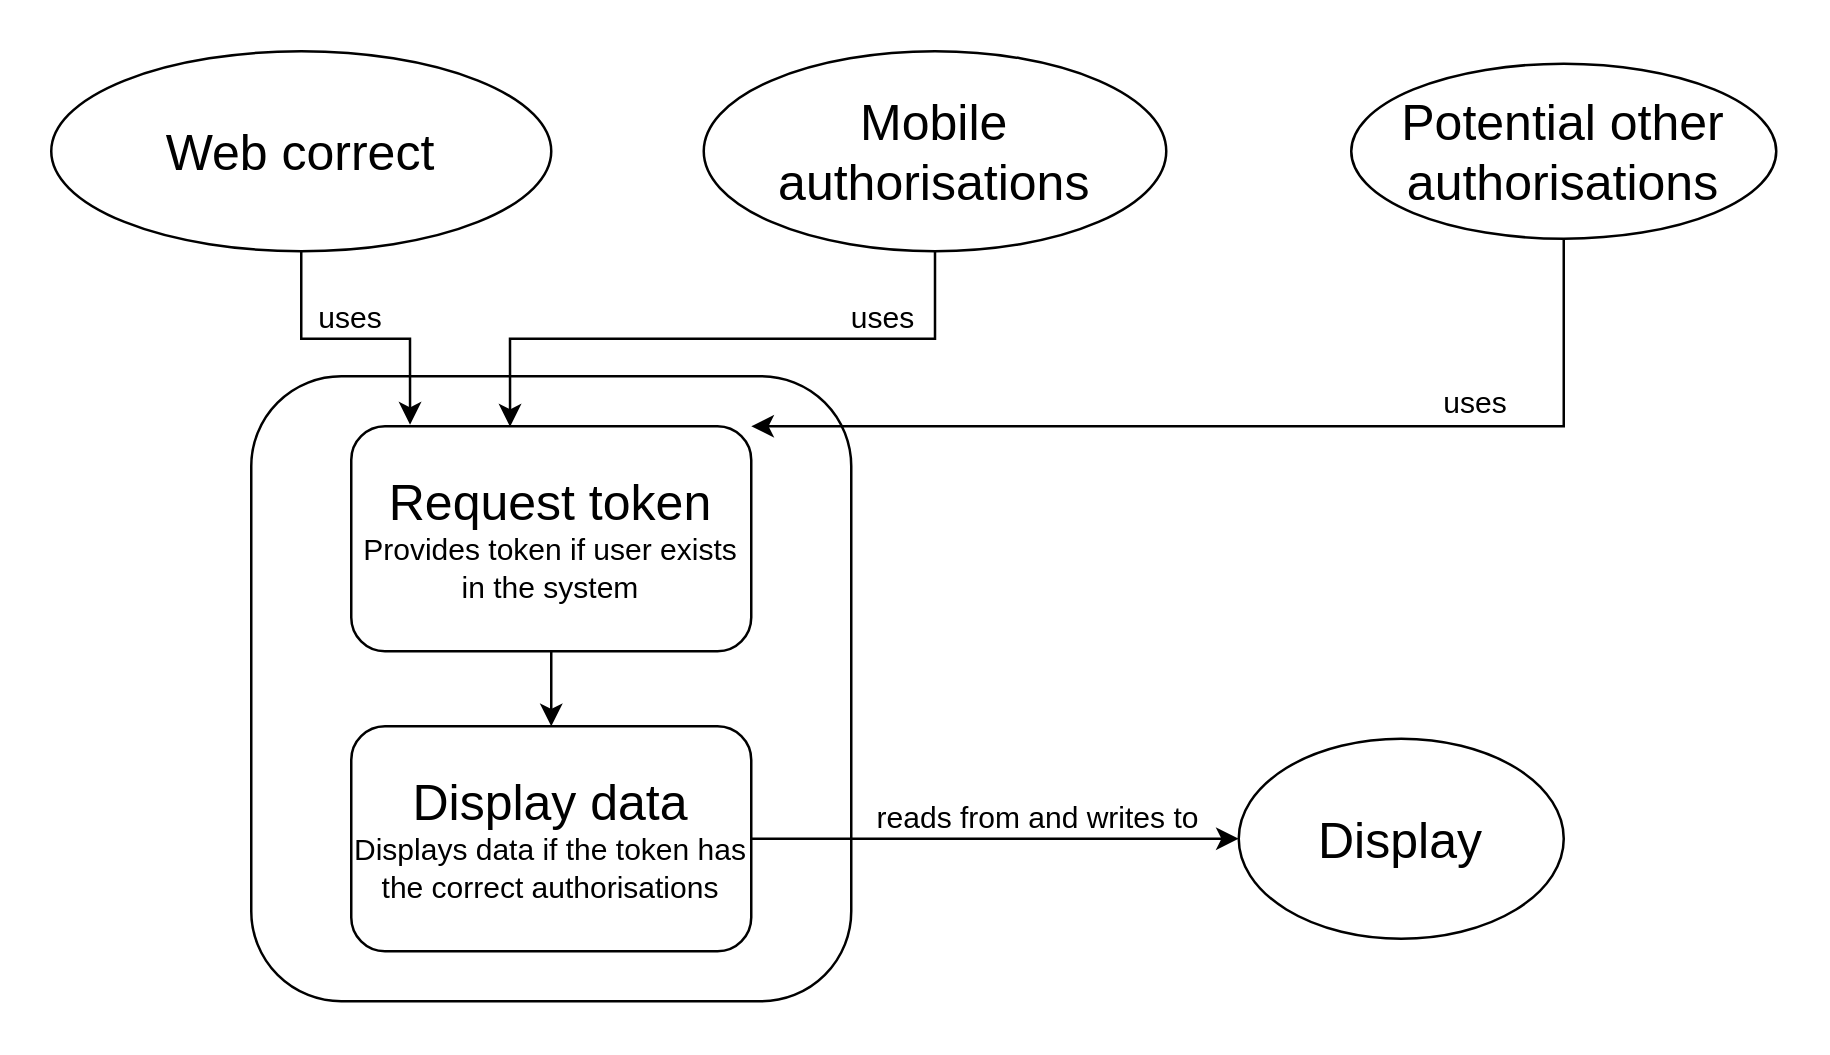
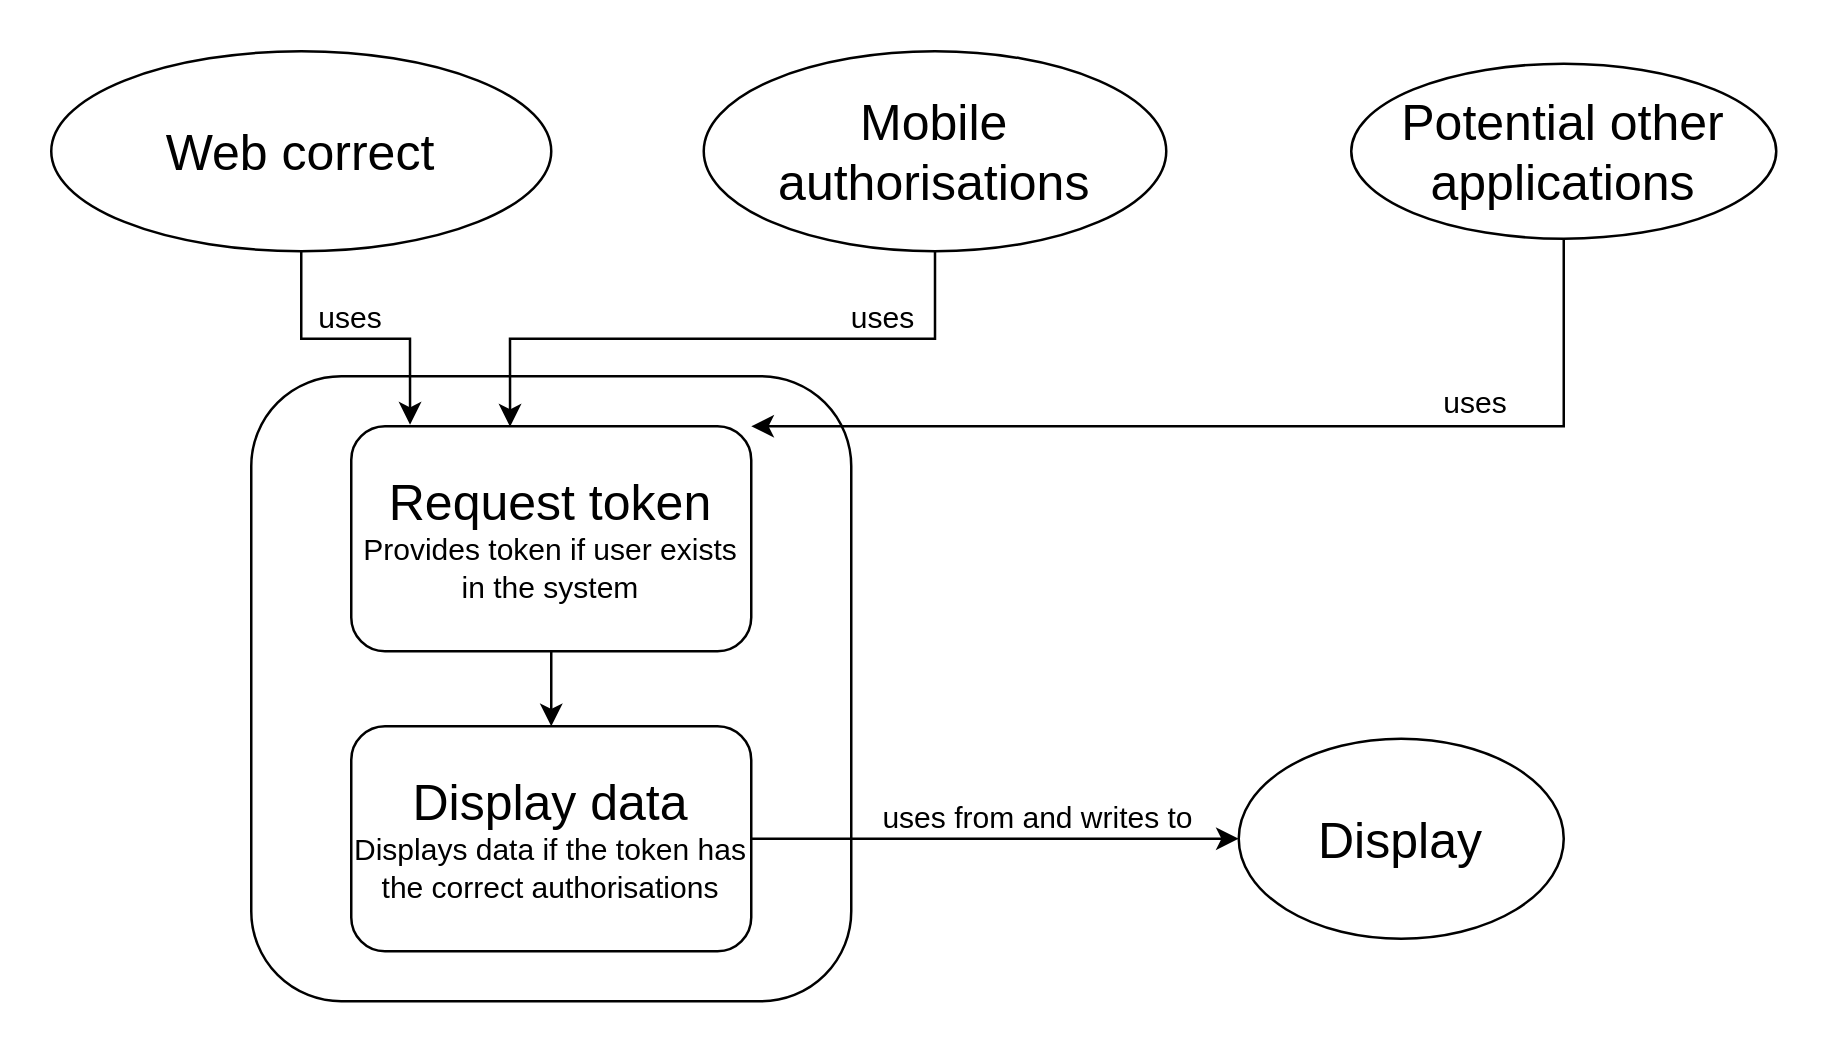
node "Potential other authorisations": label "Potential other authorisations" -> "Potential other applications"
node "reads from and writes to": label "reads from and writes to" -> "uses from and writes to"
